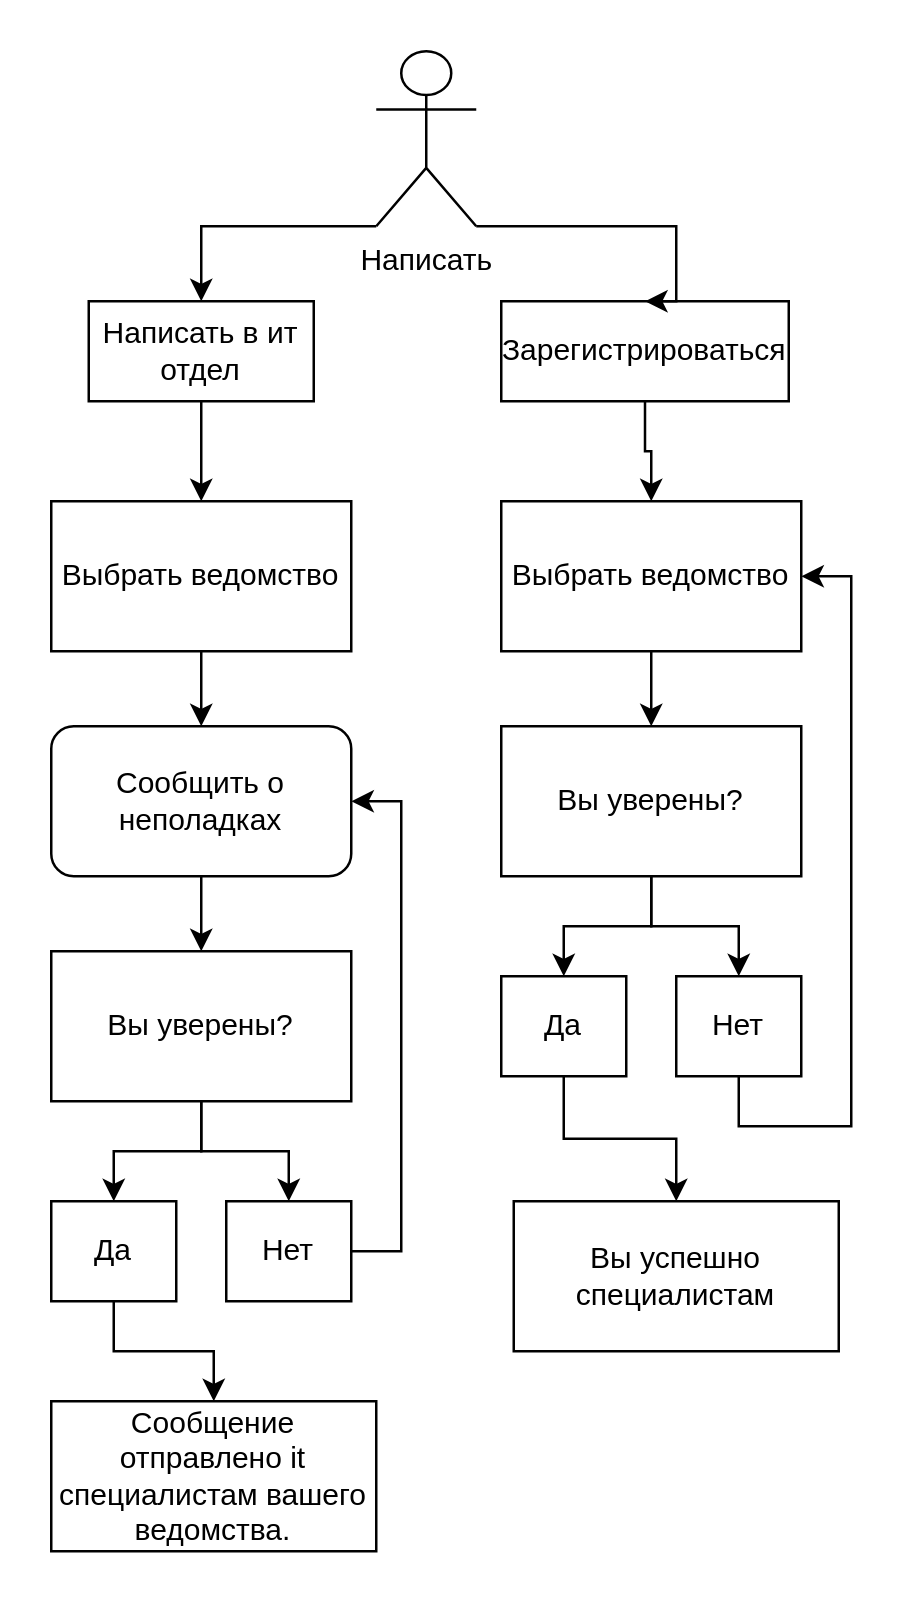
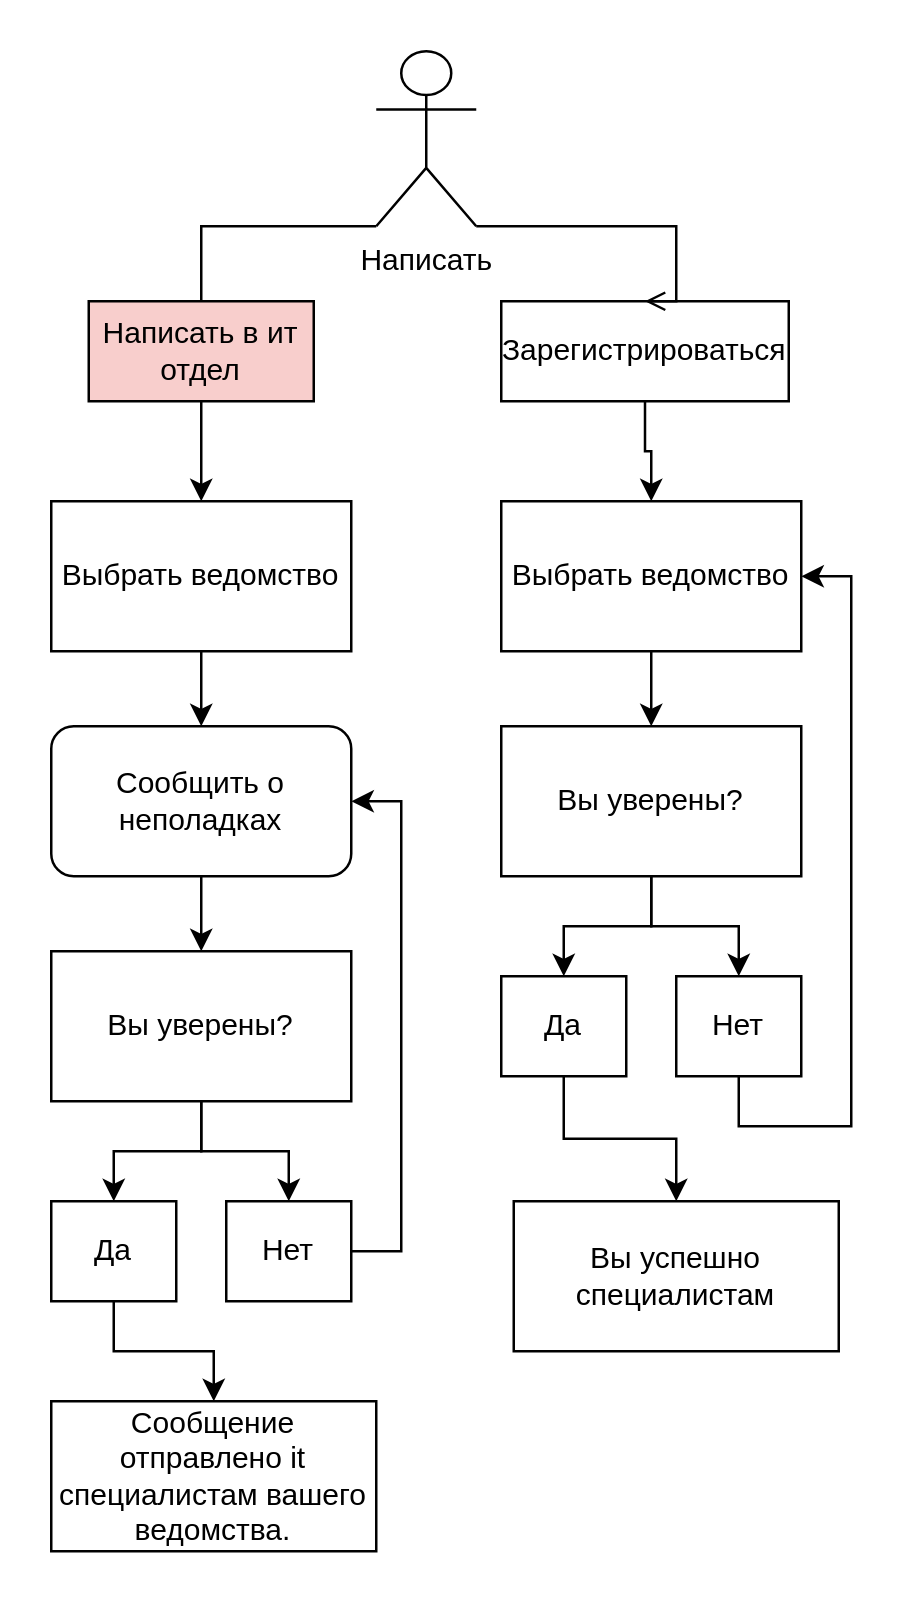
edge "Написать" -> "Написать в ит отдел": arrowhead classic -> none
edge "Написать" -> "Зарегистрироваться": arrowhead classic -> open
node "Написать в ит отдел": fillcolor #ffffff -> #f8cecc
